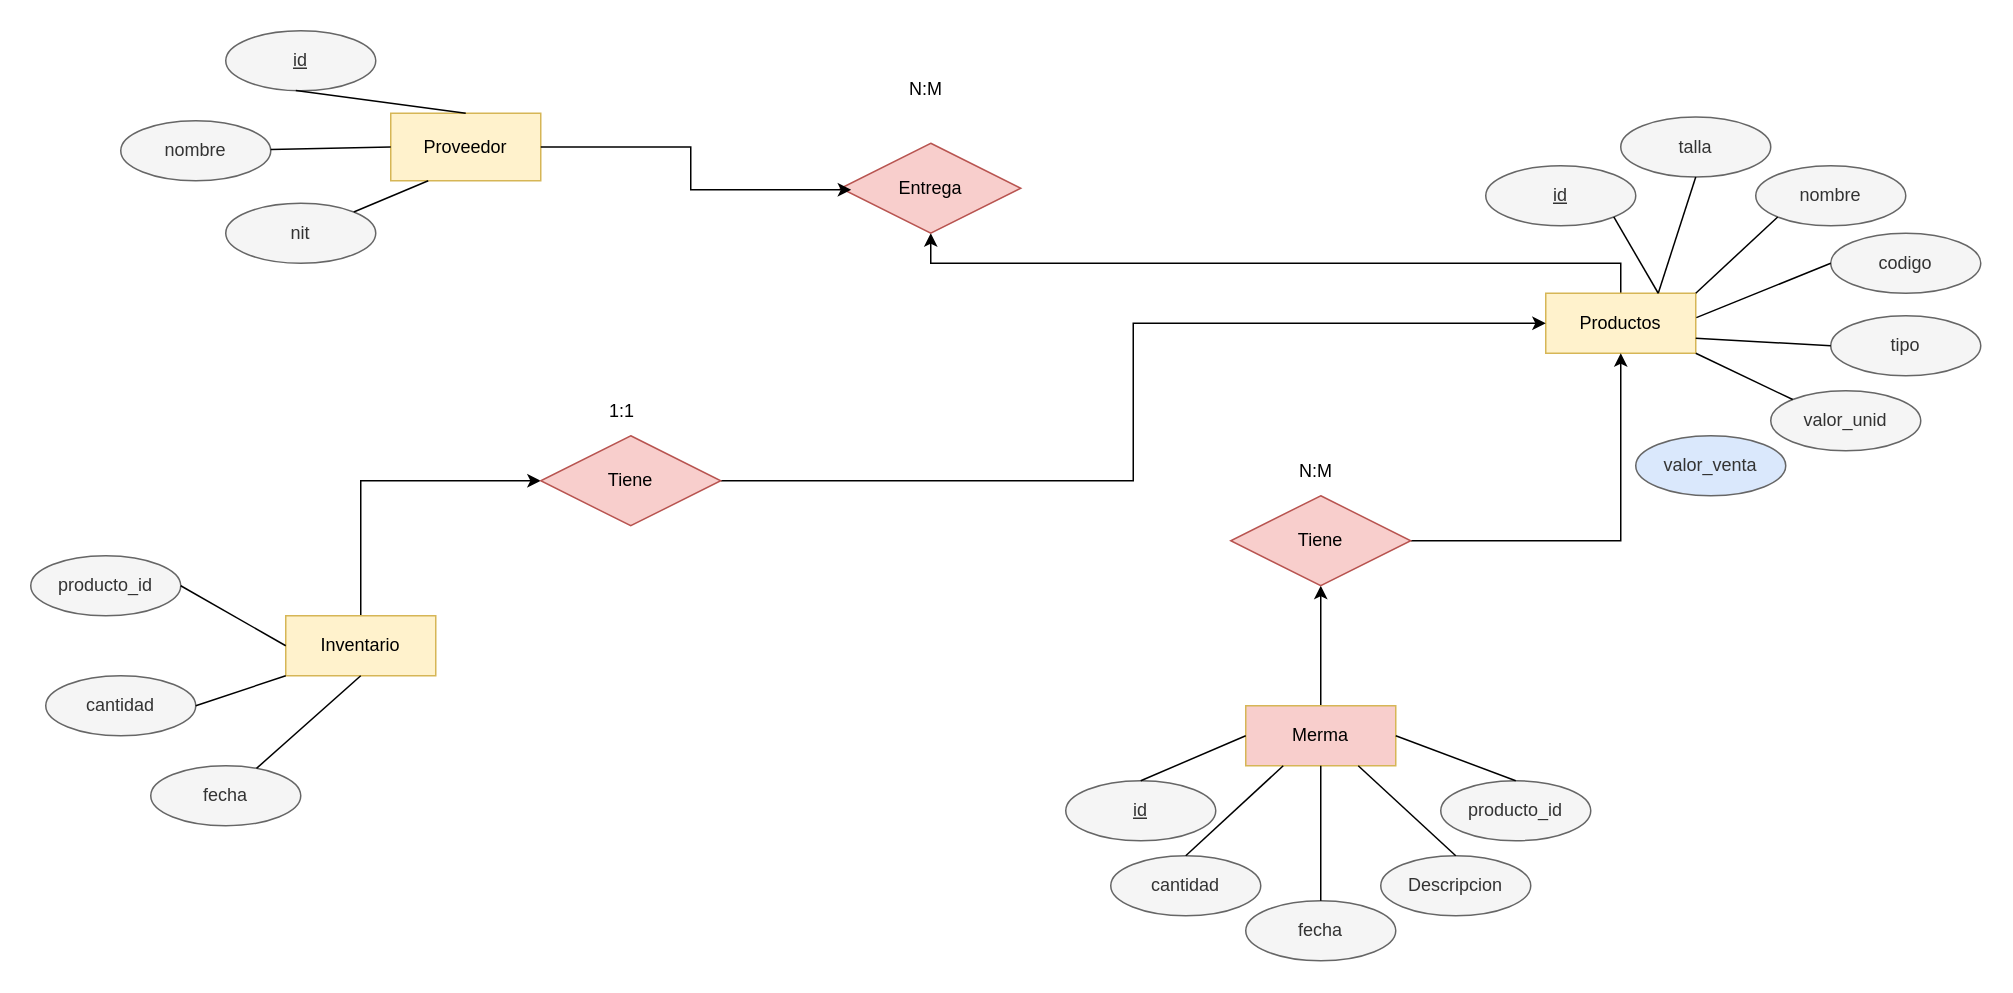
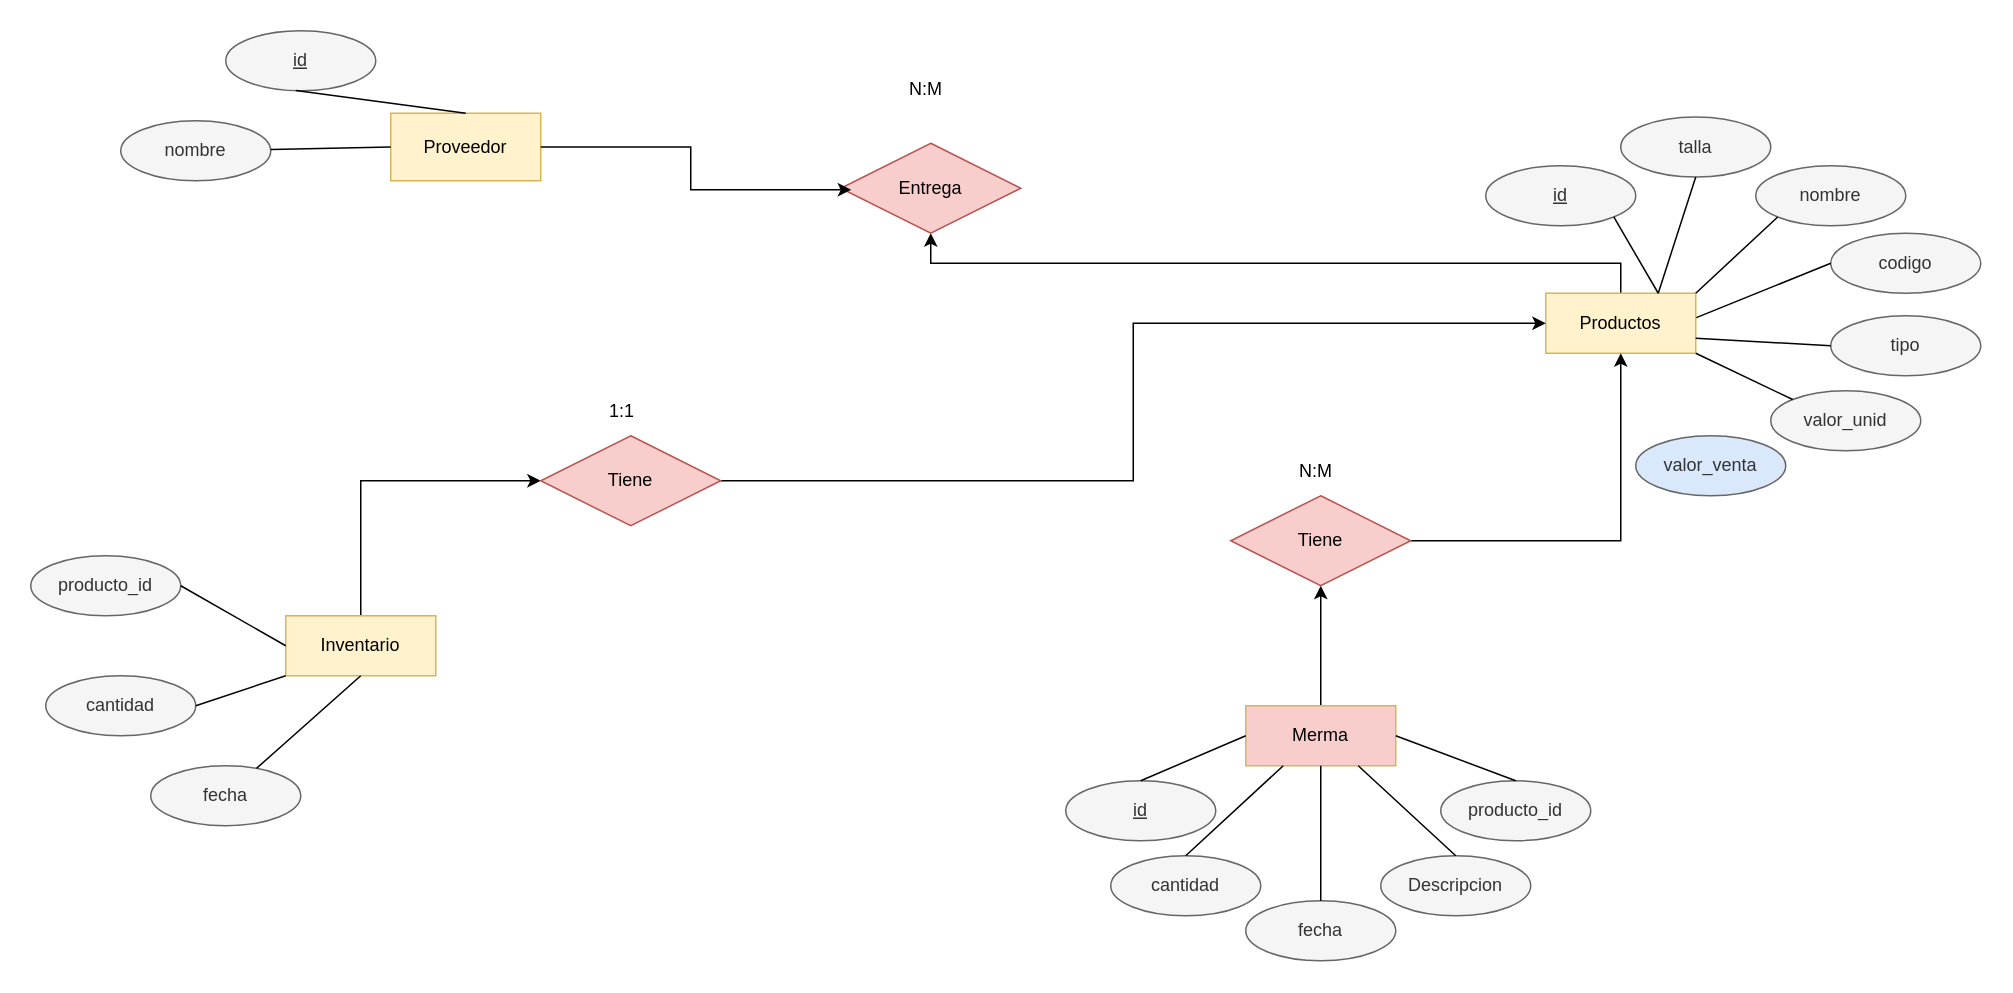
edge "Proveedor" -- "nit": removed
node "nit": removed
